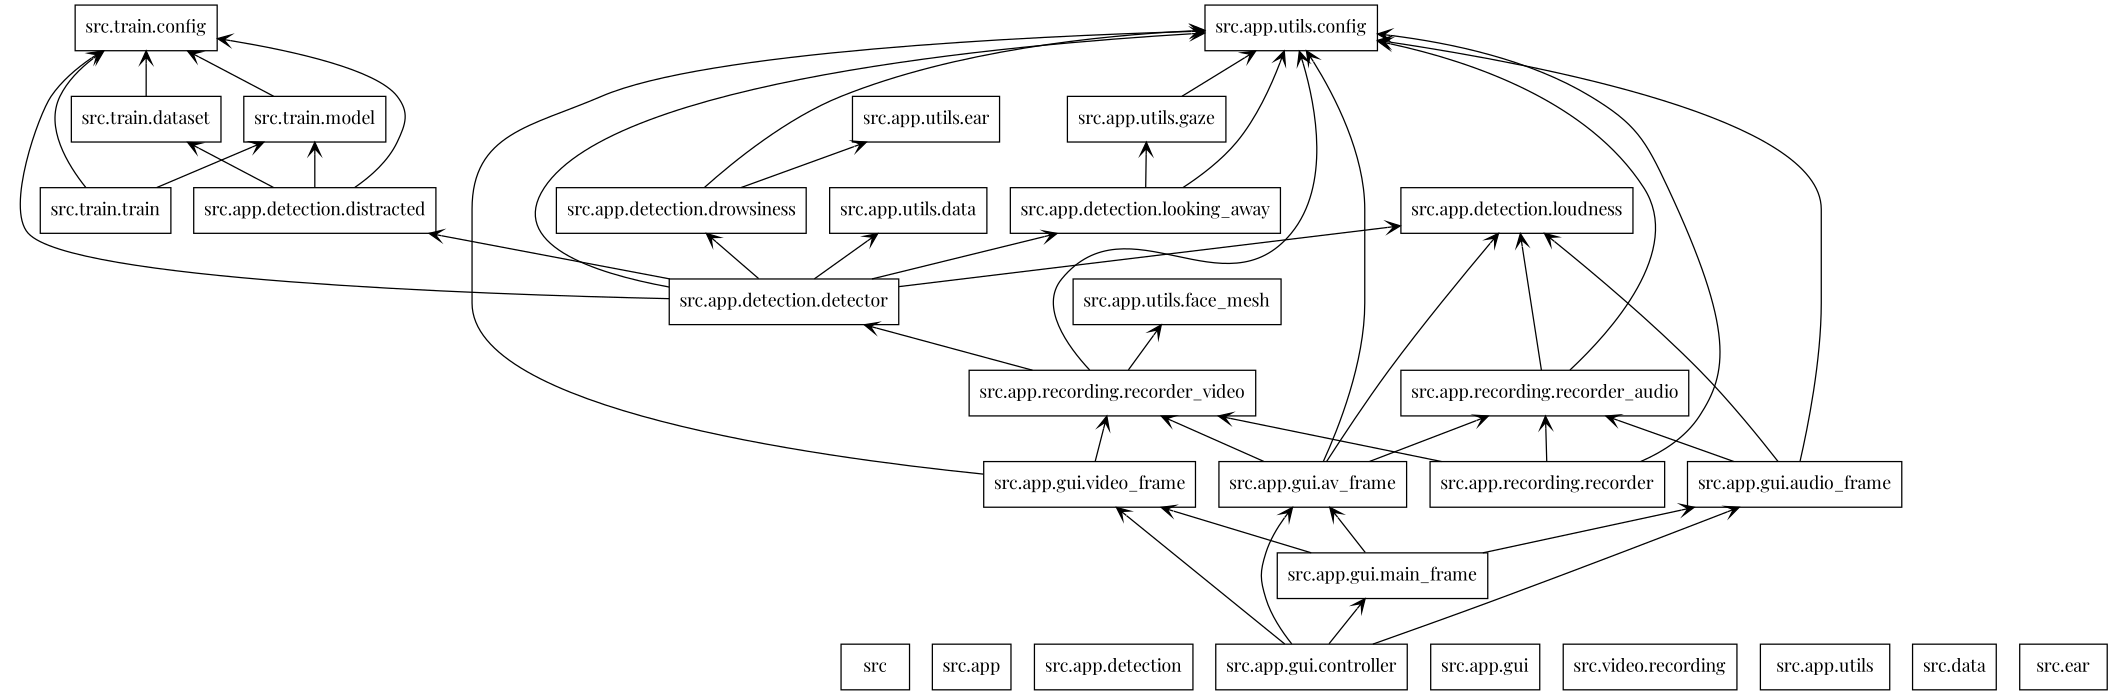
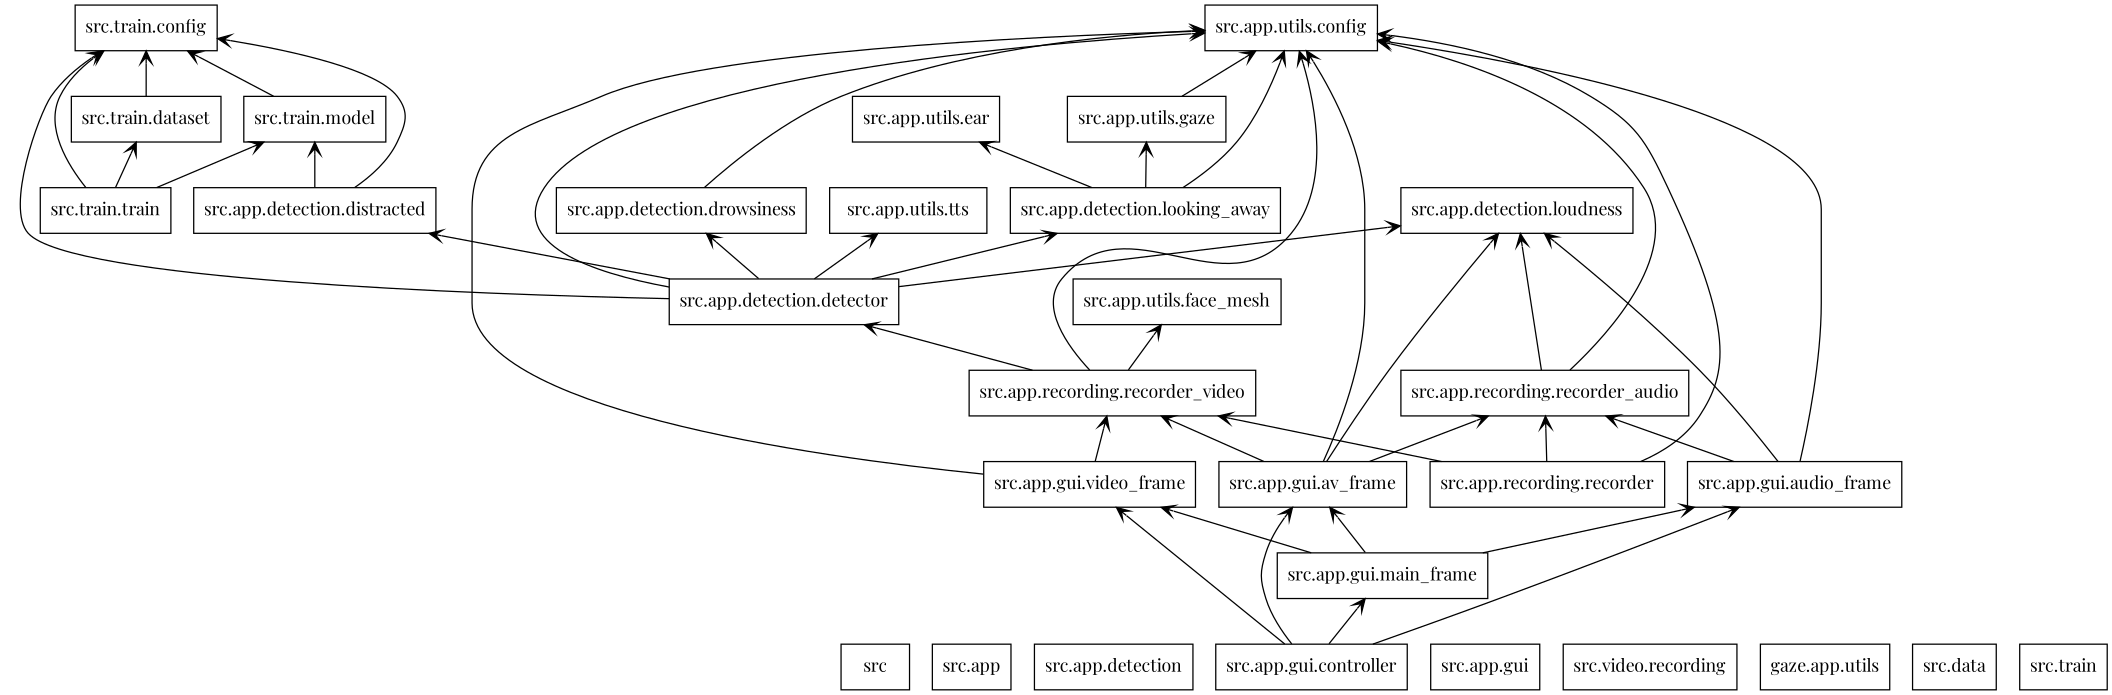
edge "src.app.detection.drowsiness" -> "src.app.utils.ear": now "src.app.detection.looking_away" -> "src.app.utils.ear"
edge "src.app.detection.distracted" -> "src.train.dataset": now "src.train.train" -> "src.train.dataset"
node "src.app.utils.data": label "src.app.utils.data" -> "src.app.utils.tts"
node "src.app.utils": label "src.app.utils" -> "gaze.app.utils"
node "src.ear": label "src.ear" -> "src.train"
